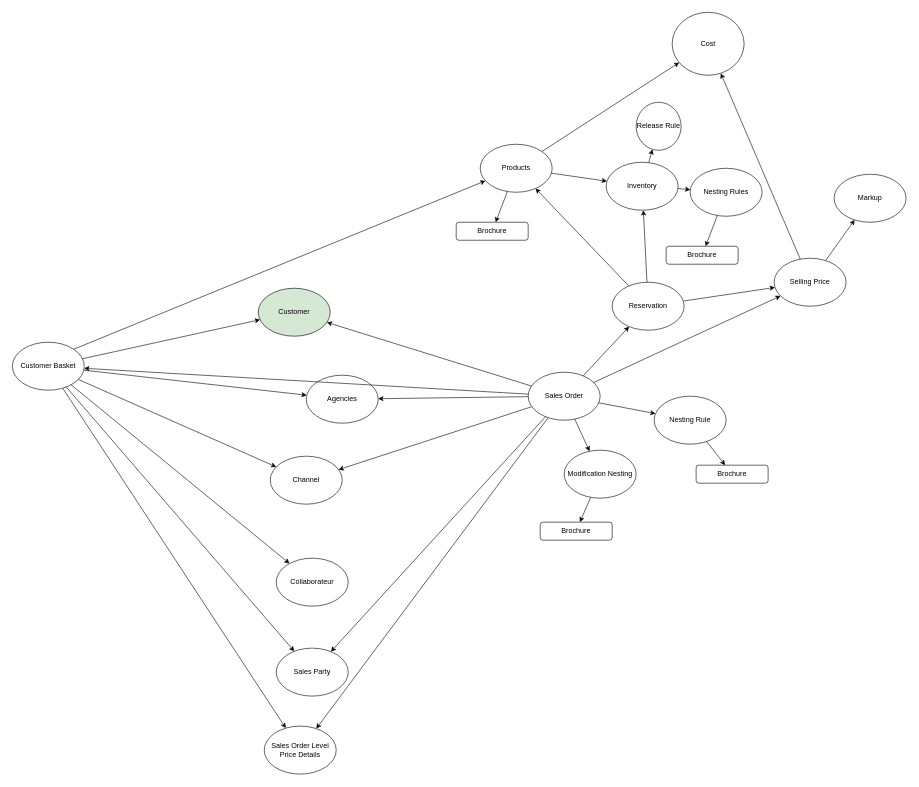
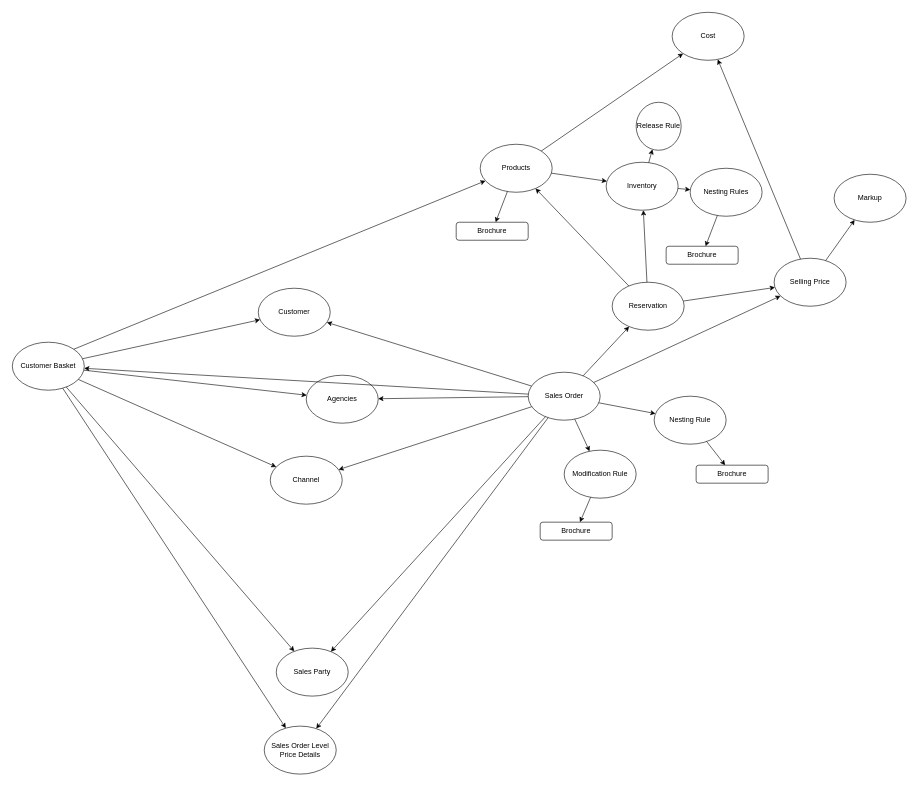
node "Cost": size 72x63 -> 72x48
node "Customer": fillcolor #d5e8d4 -> #ffffff
edge "Customer Basket" -> "Collaborateur": removed
node "Modification Nesting": label "Modification Nesting" -> "Modification Rule"
node "Collaborateur": removed
